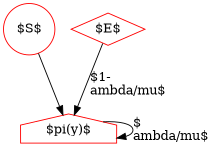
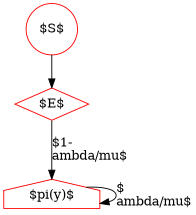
edge "$S$" -> "$pi(y)$": now "$S$" -> "$E$"
